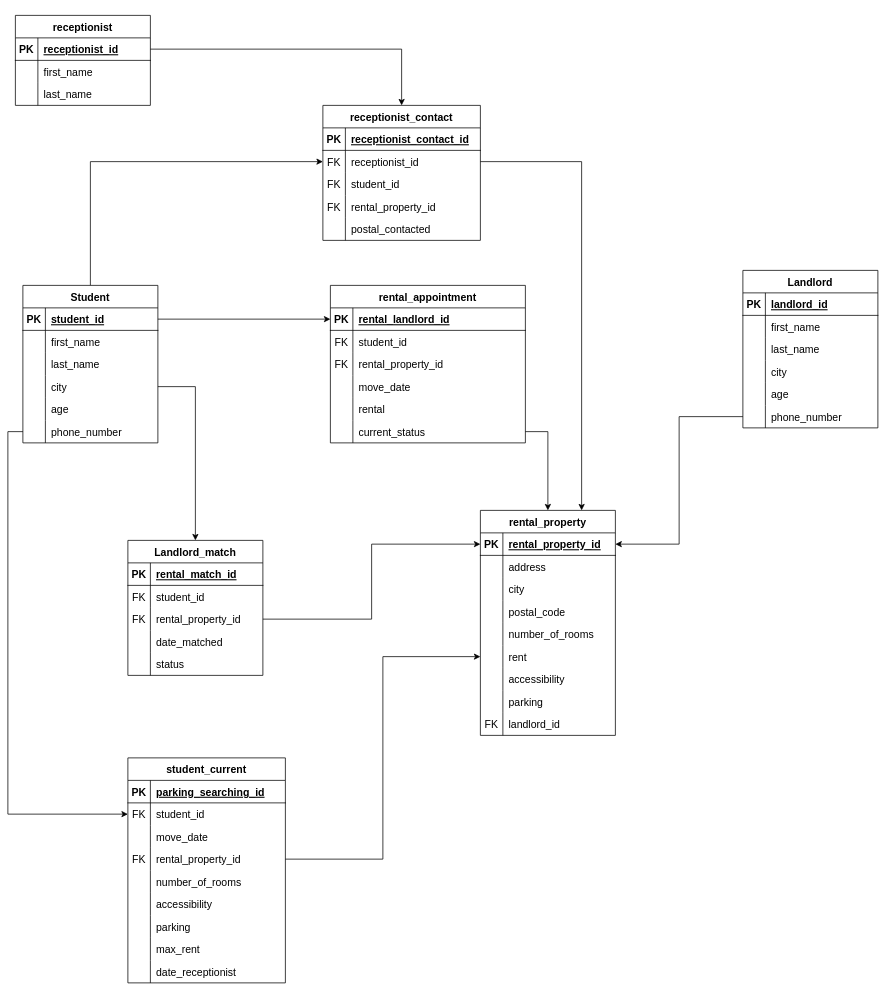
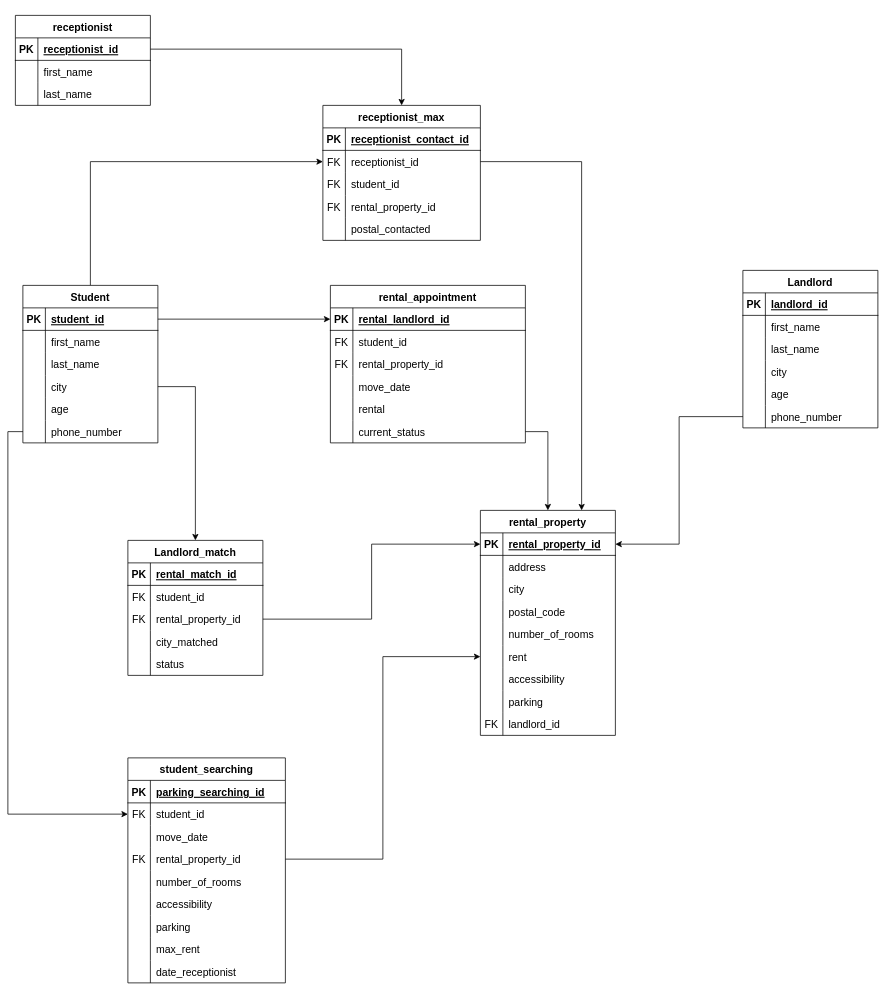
node "receptionist_contact": label "receptionist_contact" -> "receptionist_max"
node "date_matched": label "date_matched" -> "city_matched"
node "student_current": label "student_current" -> "student_searching"
